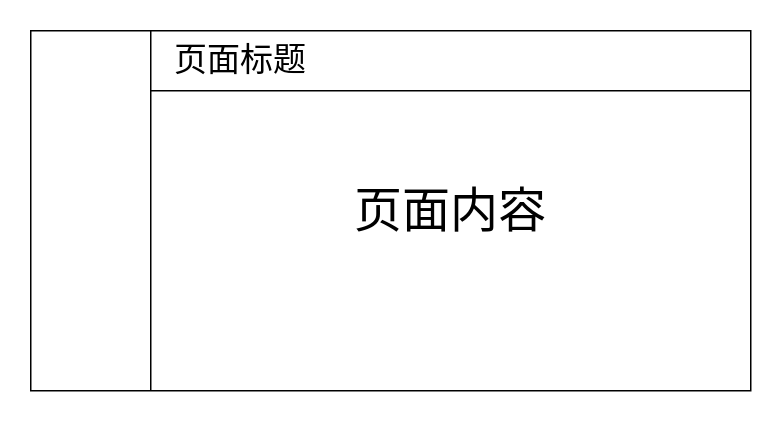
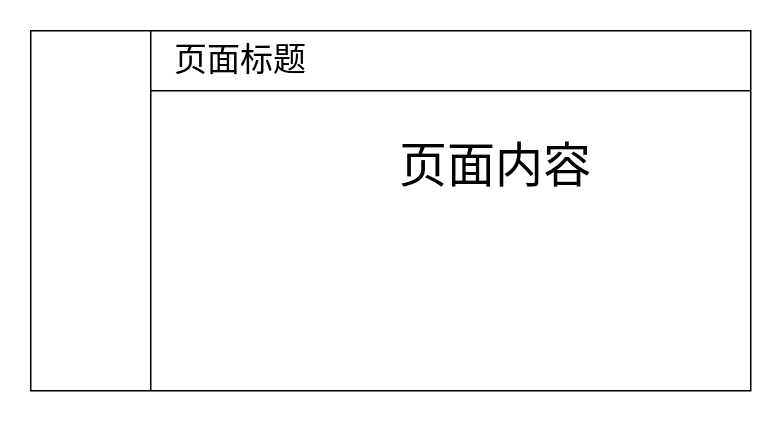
node "页面内容": moved (451, 211) -> (496, 166)
